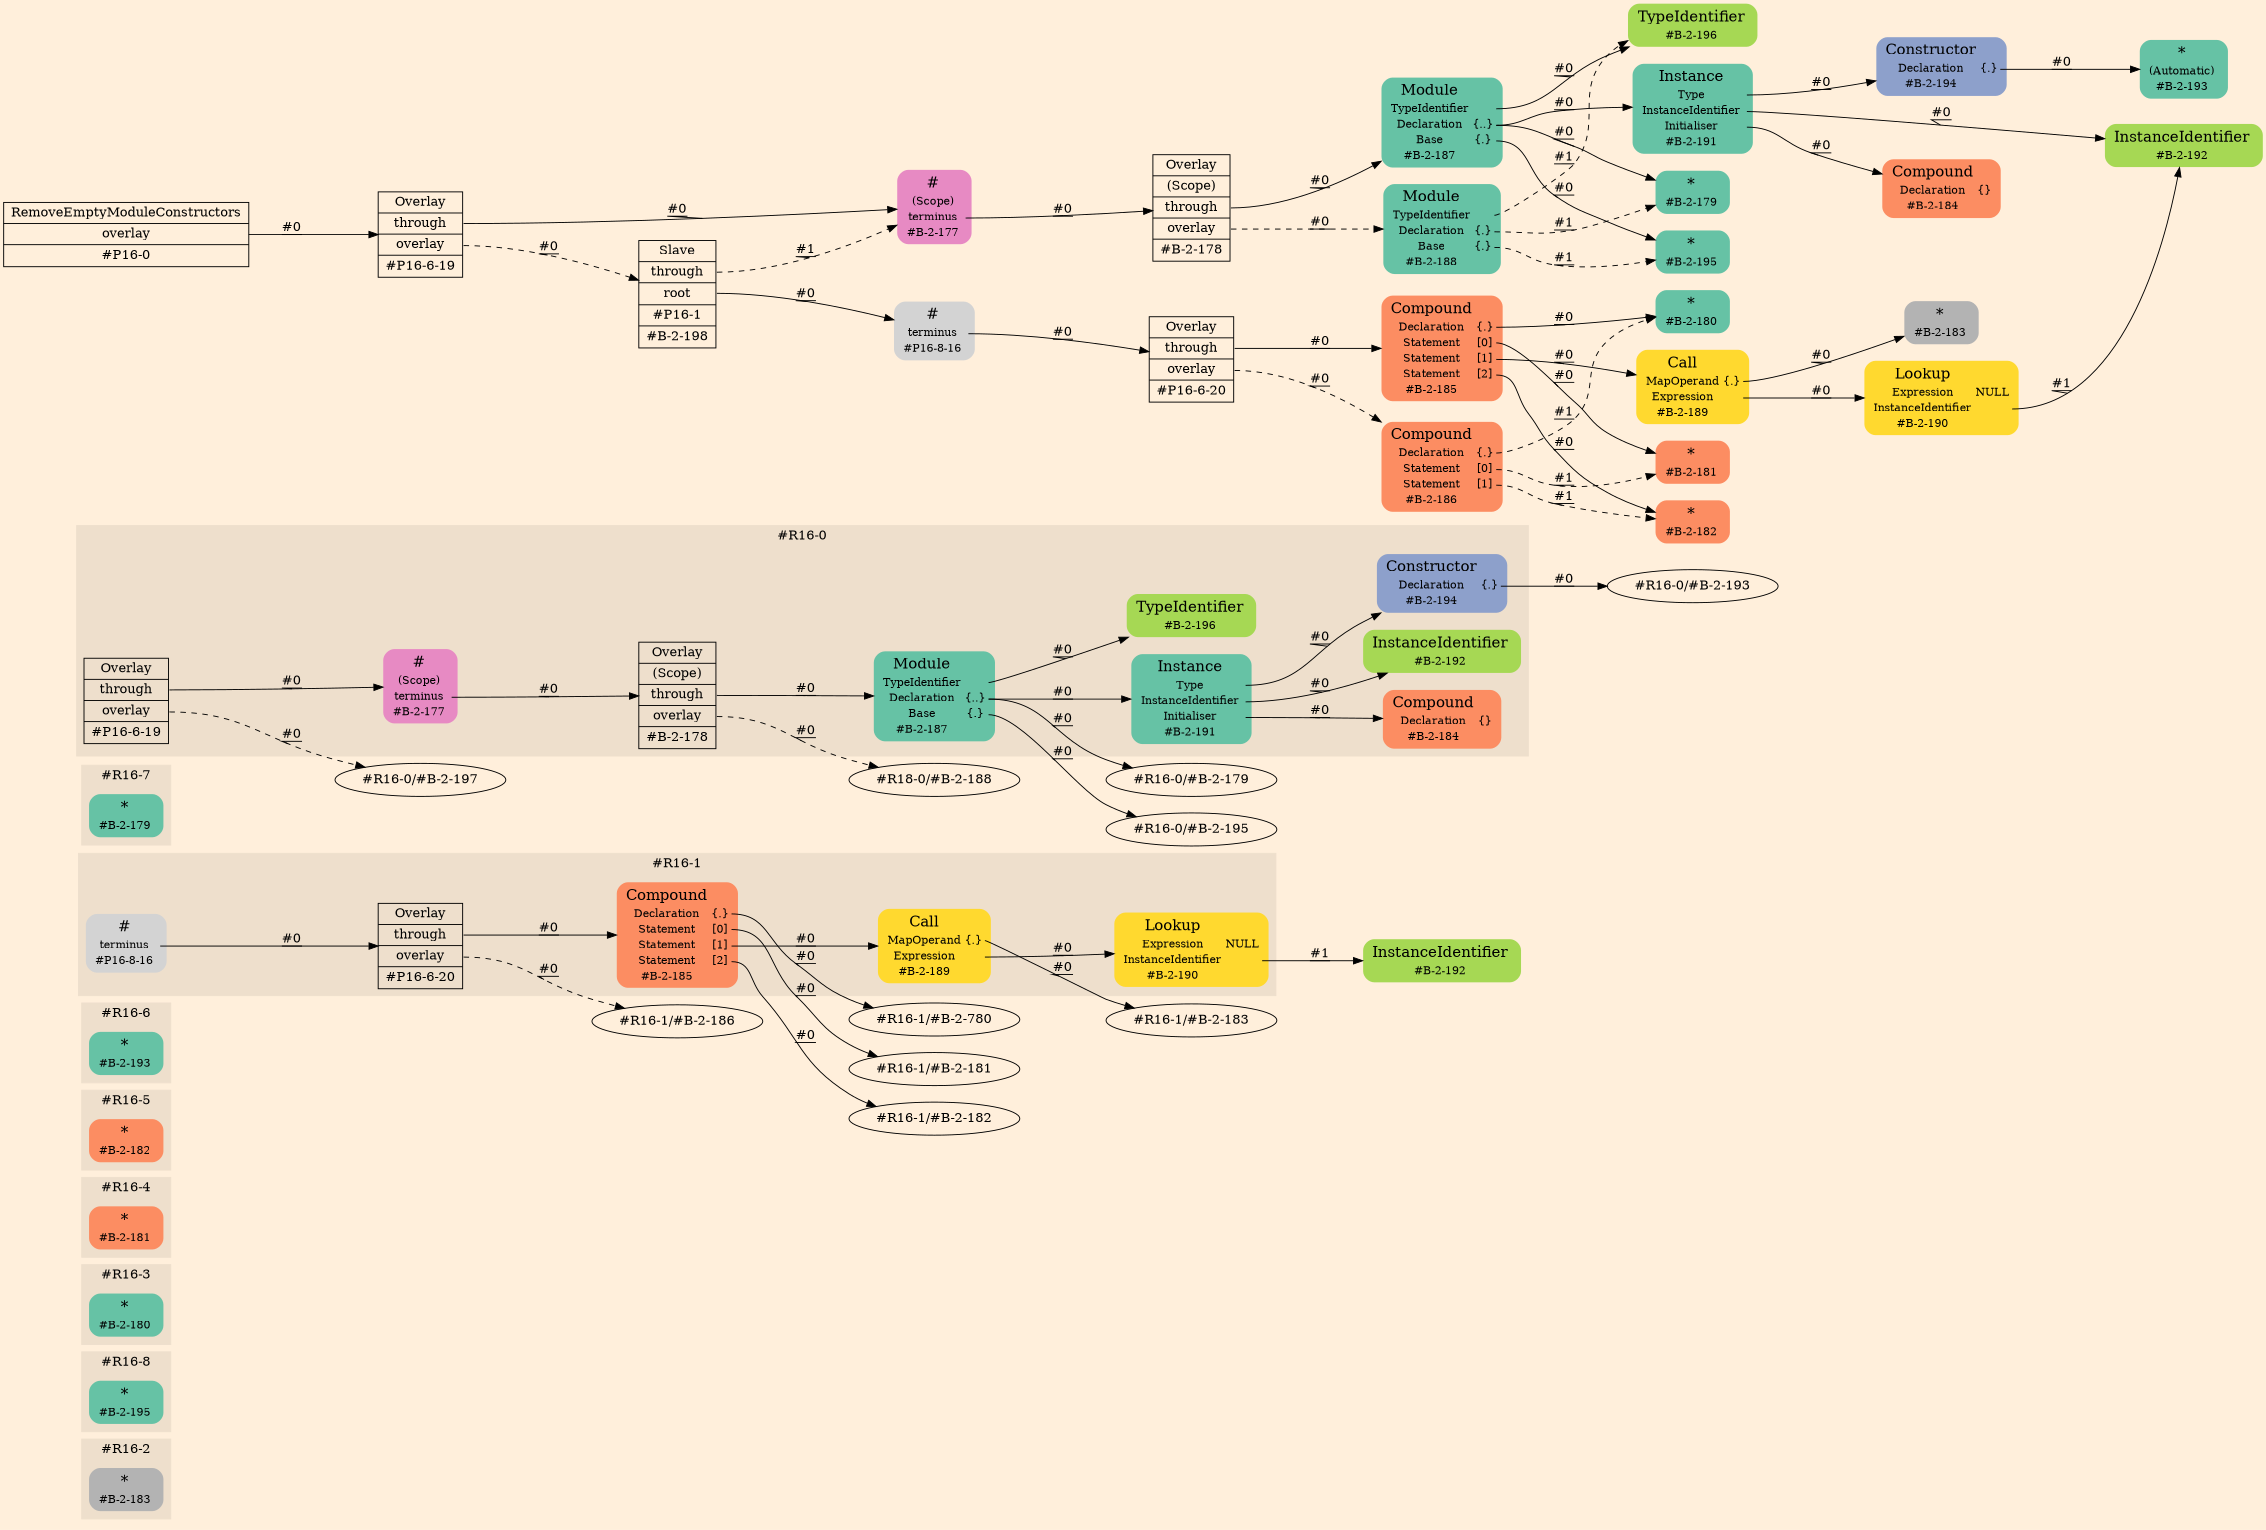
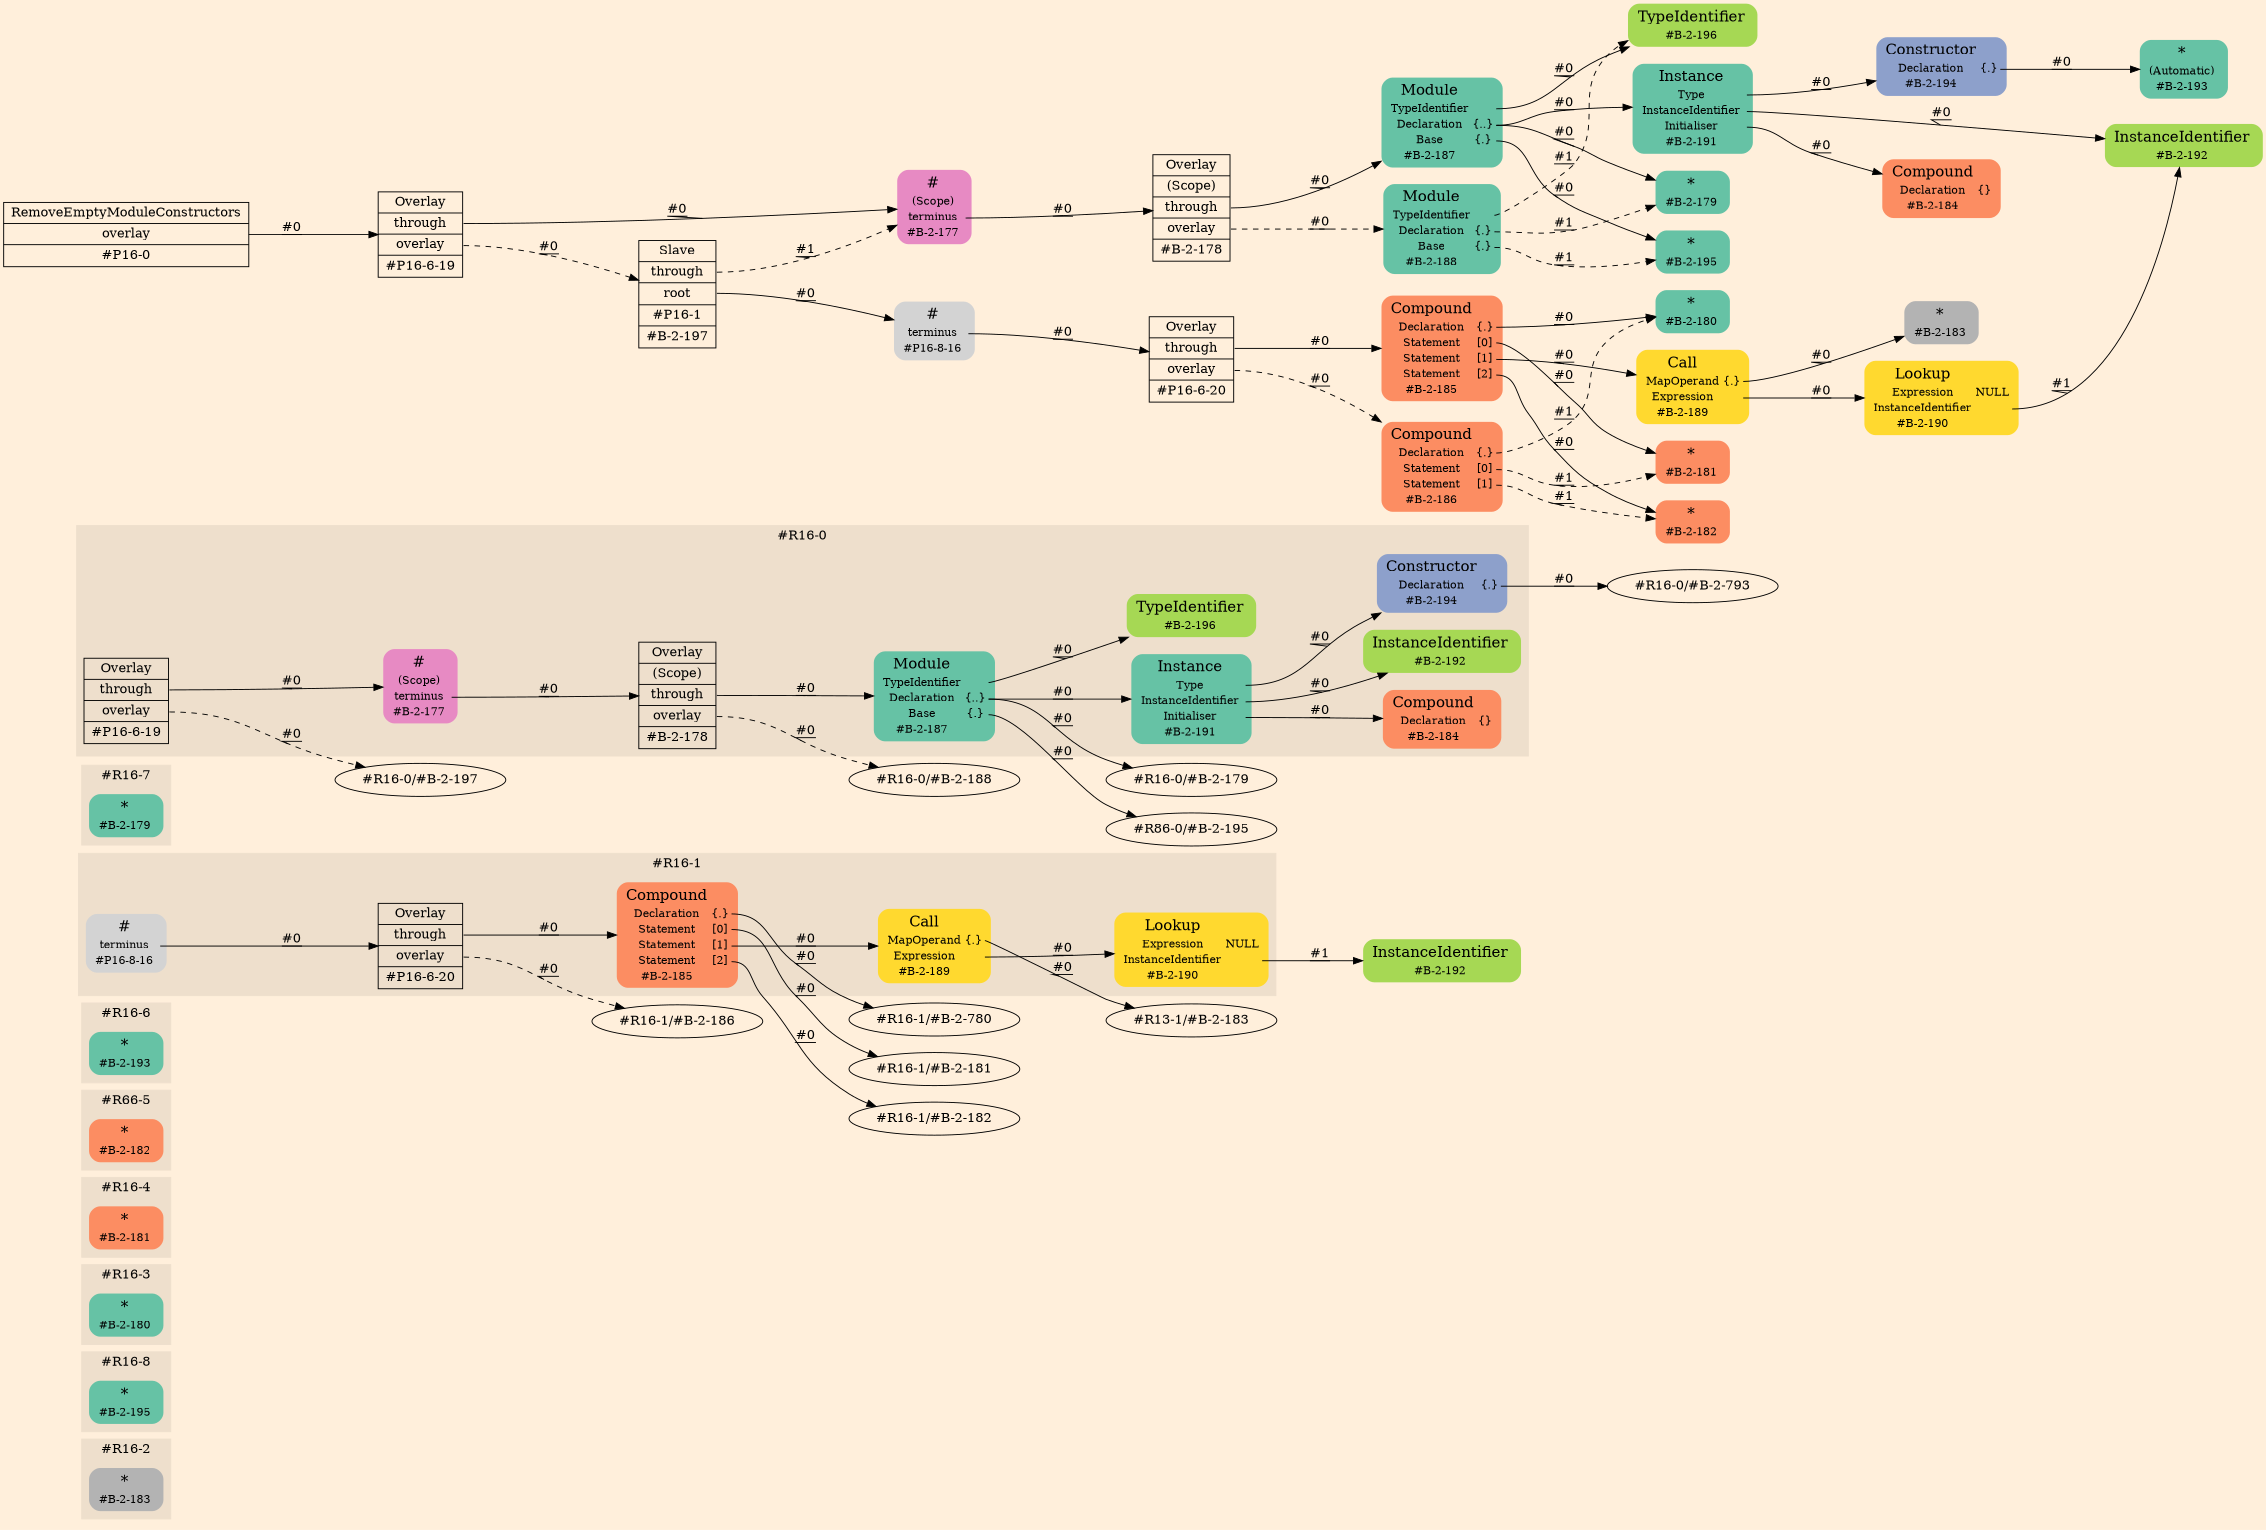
node "Slave": text "#B-2-198" -> "#B-2-197"
node "#R16-0/#B-2-193": label "#R16-0/#B-2-193" -> "#R16-0/#B-2-793"
node "#R18-0/#B-2-188": label "#R18-0/#B-2-188" -> "#R16-0/#B-2-188"
node "#R16-0/#B-2-195": label "#R16-0/#B-2-195" -> "#R86-0/#B-2-195"
node "#R16-1/#B-2-183": label "#R16-1/#B-2-183" -> "#R13-1/#B-2-183"
cluster "#R16-5": label "#R16-5" -> "#R66-5"
